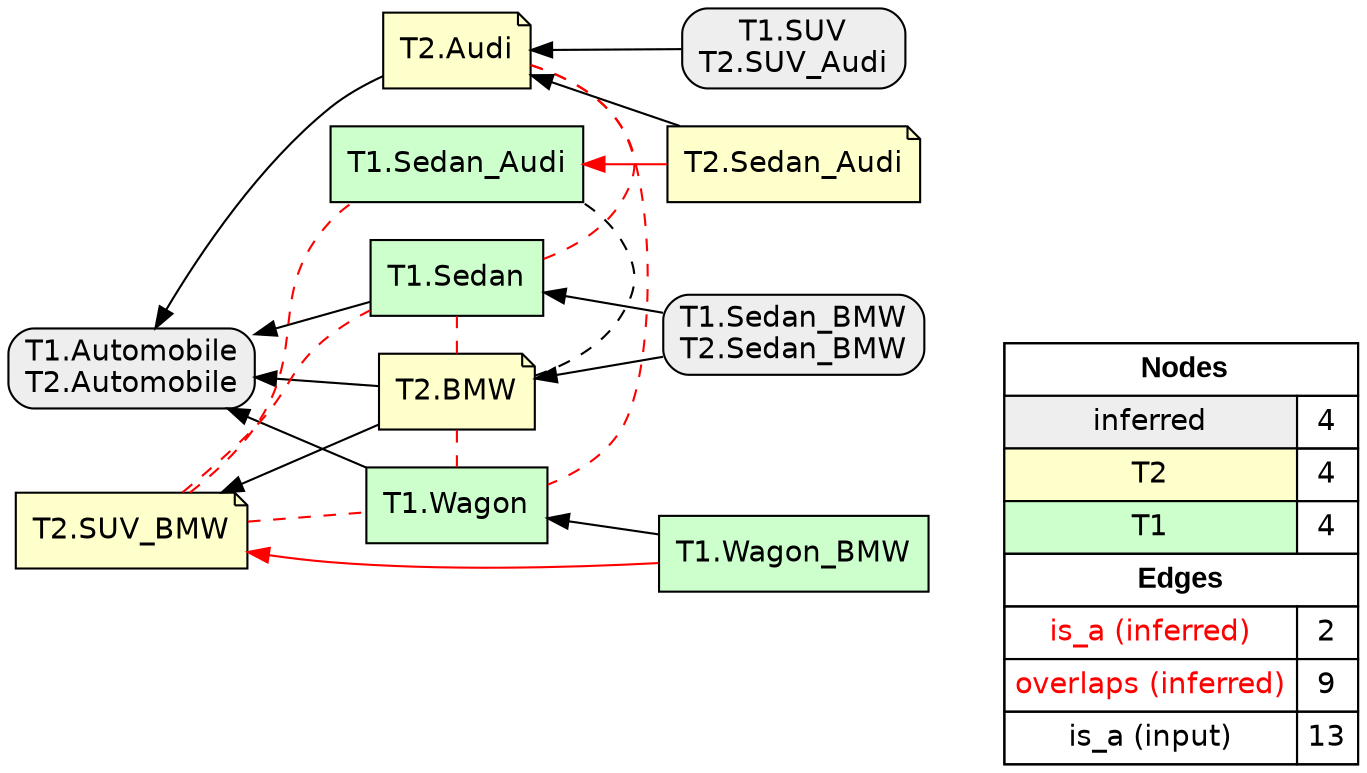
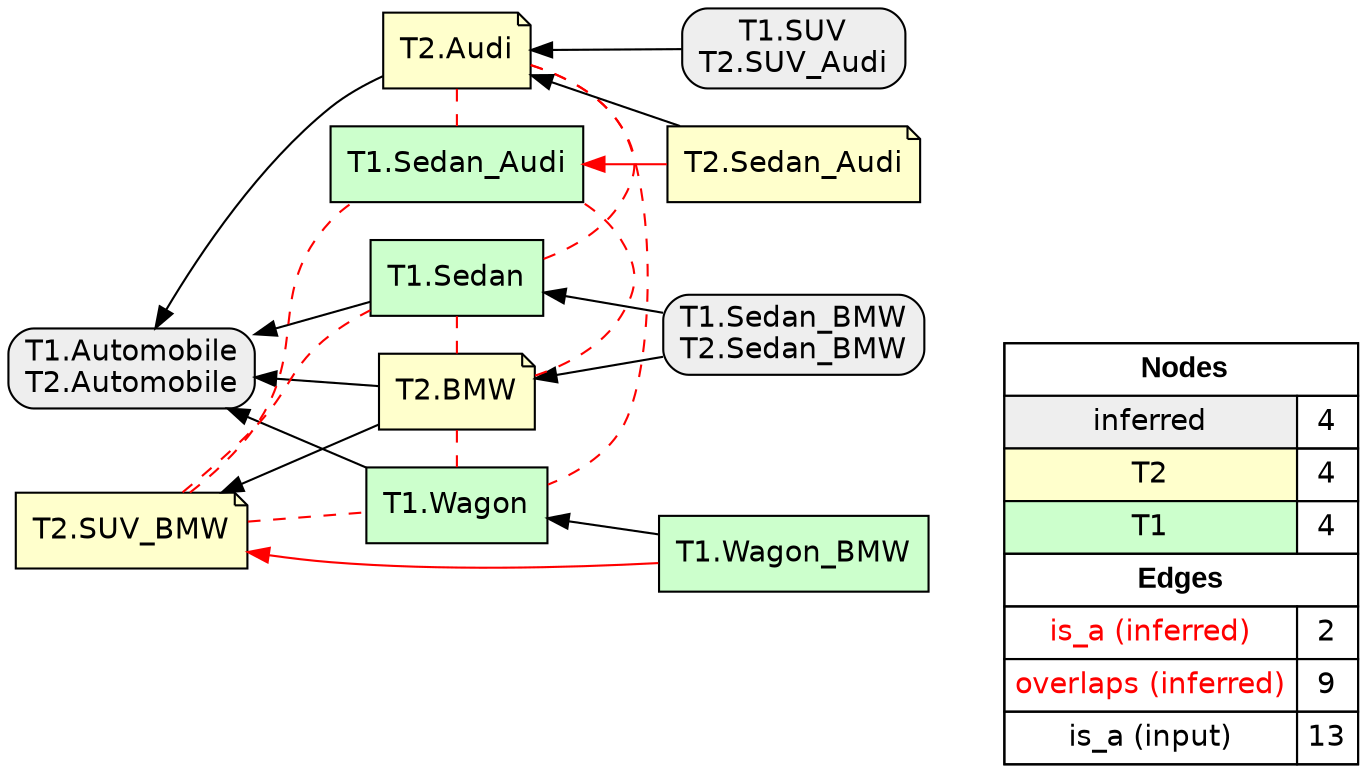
edge "T2.Audi" -- "T1.Sedan_Audi": added
edge "T1.Sedan_Audi" -- "T2.BMW": color #000000 -> #ff0000
